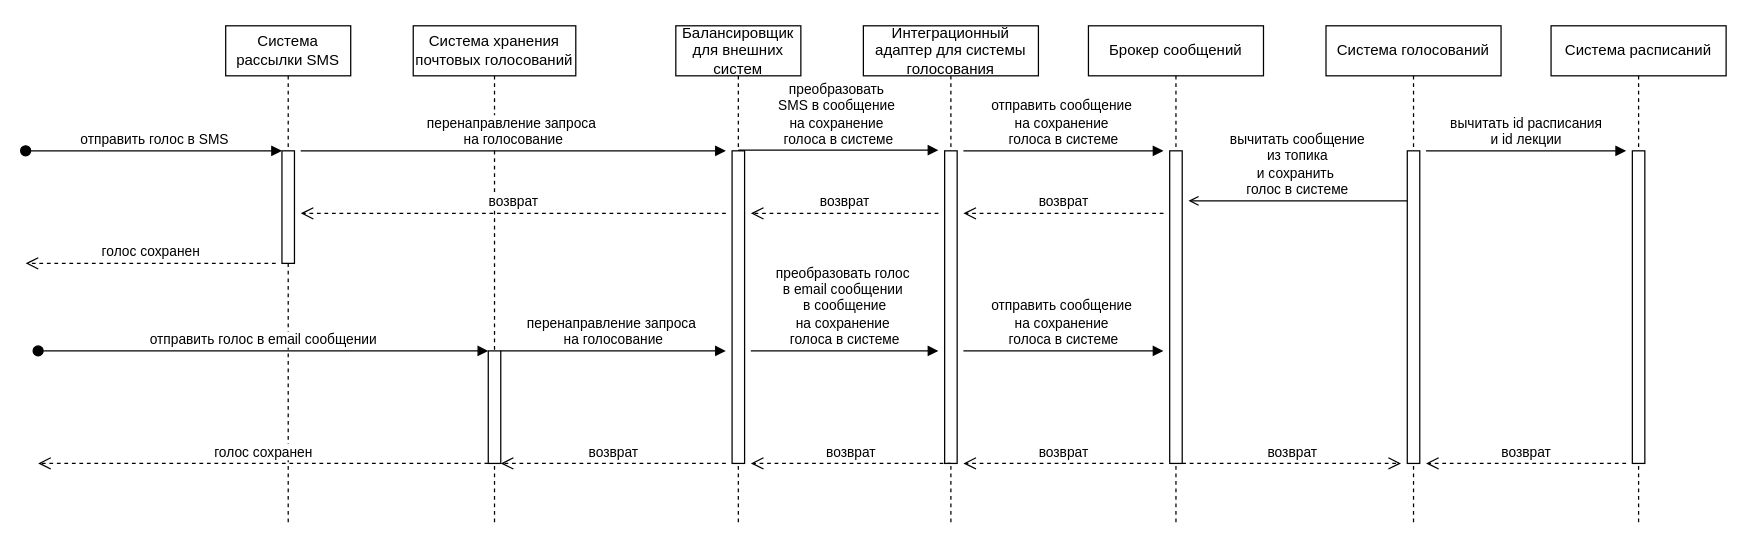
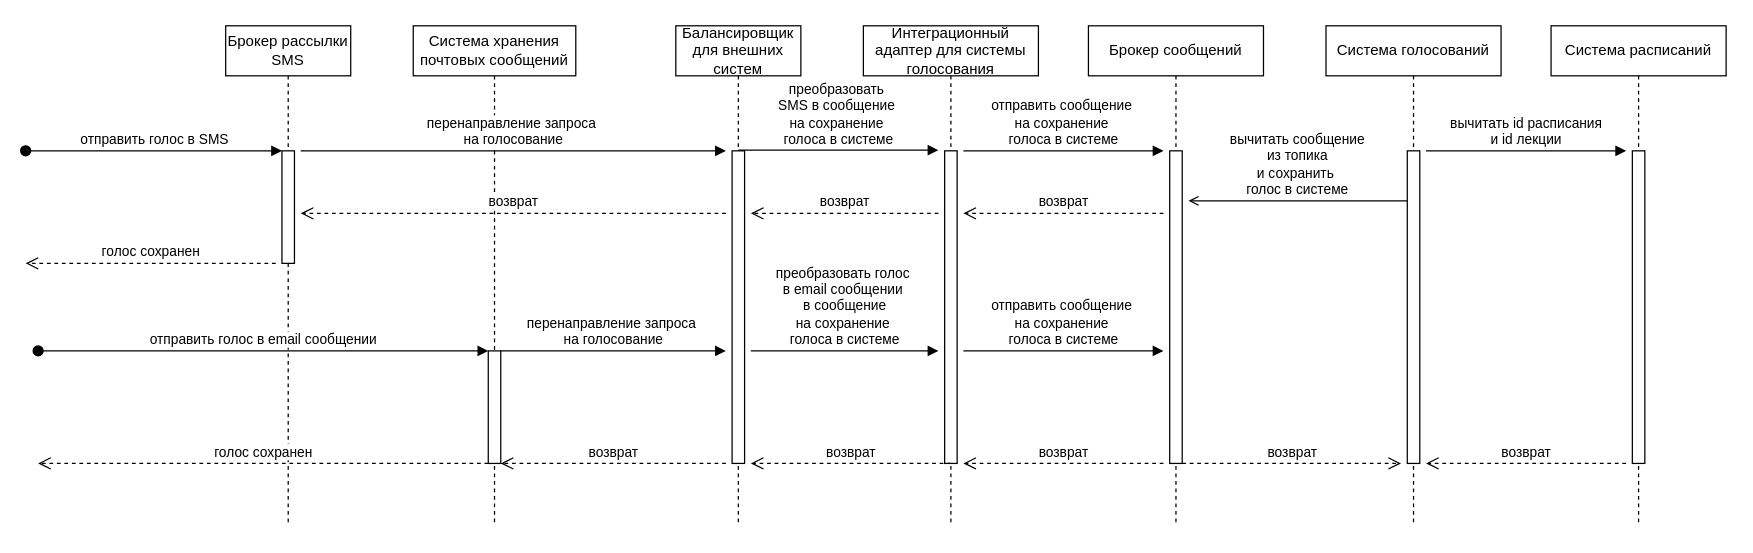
node "Система рассылки SMS": label "Система рассылки SMS" -> "Брокер рассылки SMS"
node "Система хранения почтовых голосований": label "Система хранения почтовых голосований" -> "Система хранения почтовых сообщений"
